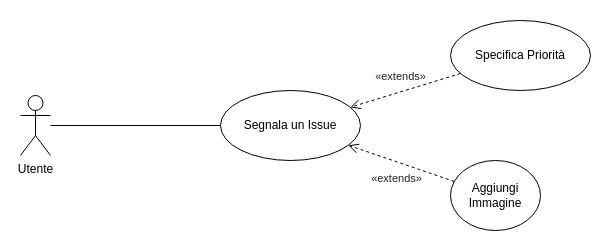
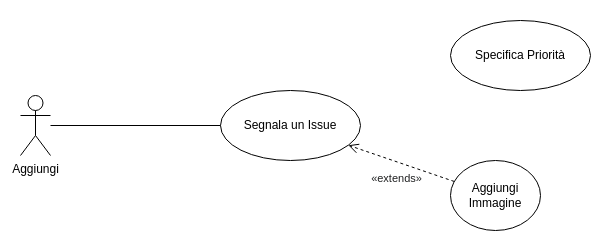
edge "Specifica Priorità" -> "Segnala un Issue": removed, label "«extends»"
node "Utente": label "Utente" -> "Aggiungi"
